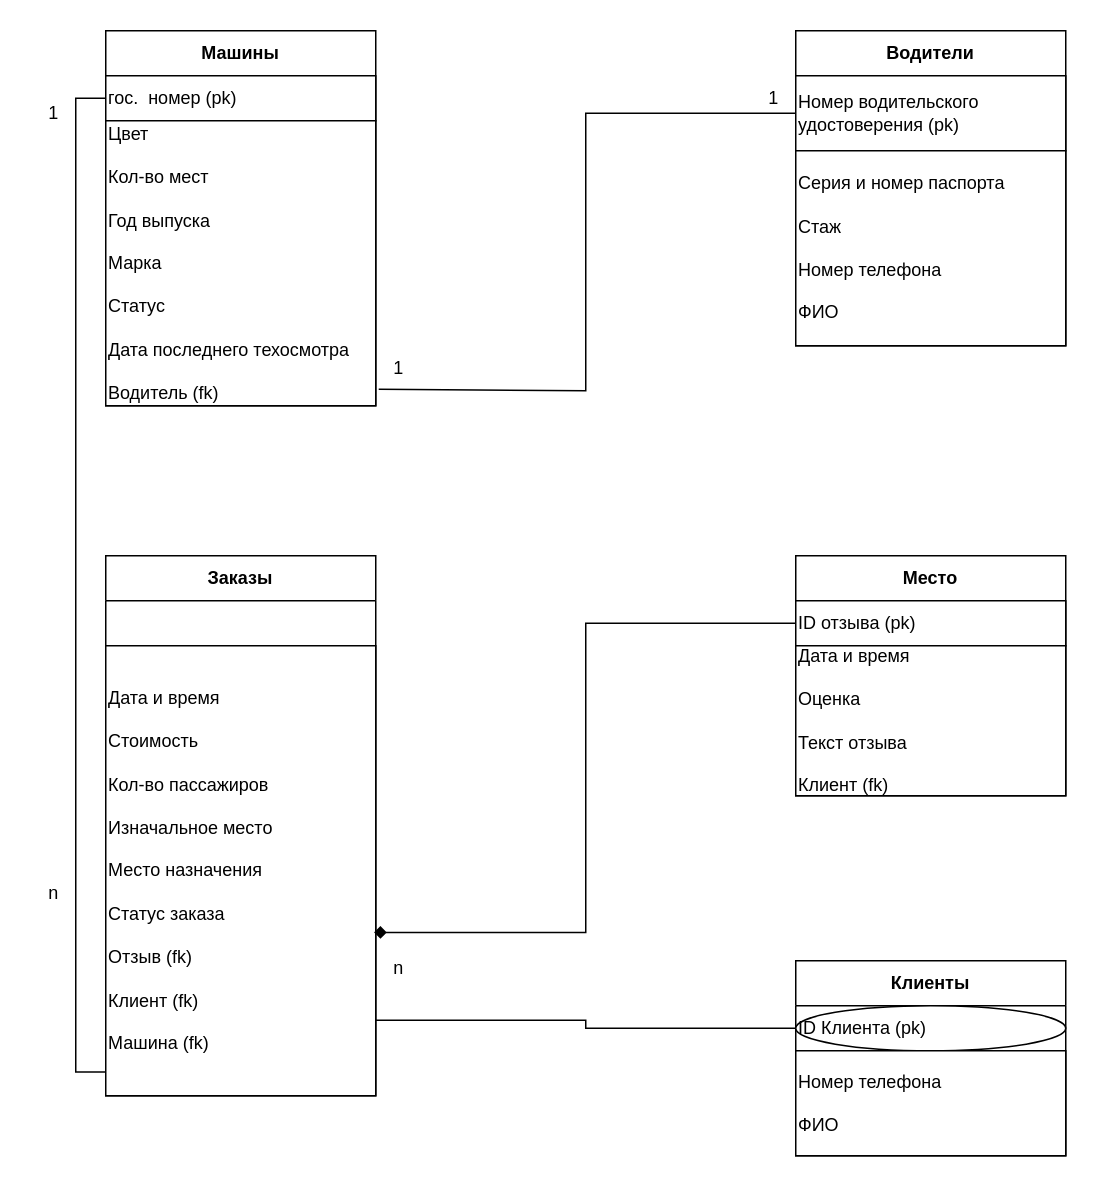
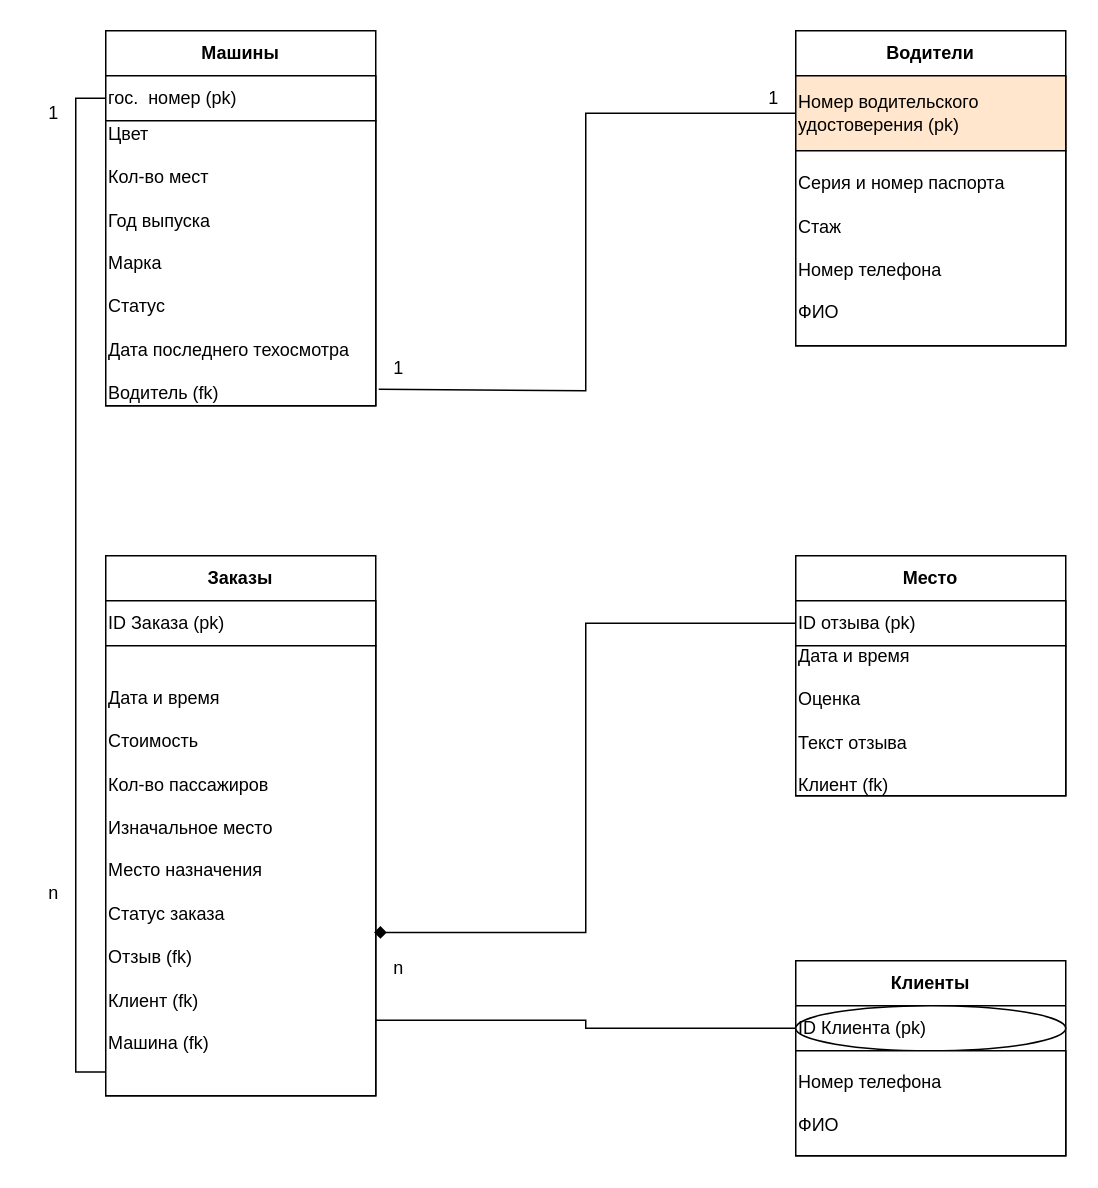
node "Номер водительского удостоверения (pk)": fillcolor #ffffff -> #ffe6cc
node "ID Заказа (pk)": added
